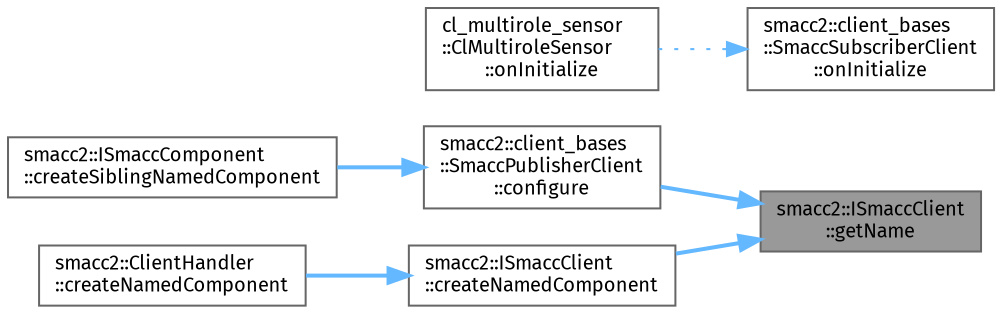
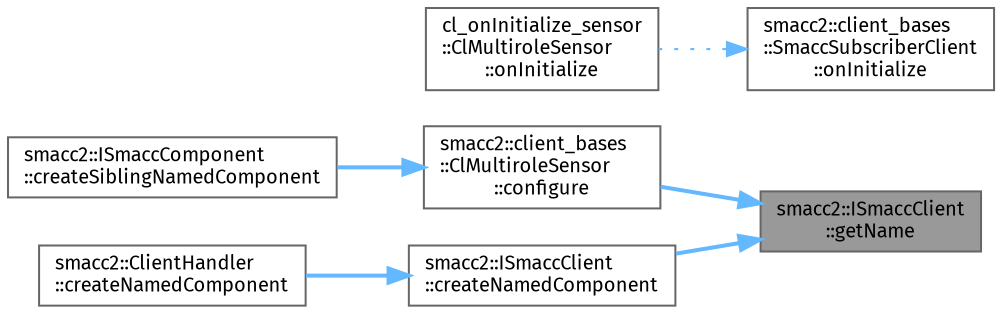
node "cl_multirole_sensor ::ClMultiroleSensor ::onInitialize": label "cl_multirole_sensor ::ClMultiroleSensor ::onInitialize" -> "cl_onInitialize_sensor ::ClMultiroleSensor ::onInitialize"
node "smacc2::client_bases ::SmaccPublisherClient ::configure": label "smacc2::client_bases ::SmaccPublisherClient ::configure" -> "smacc2::client_bases ::ClMultiroleSensor ::configure"
